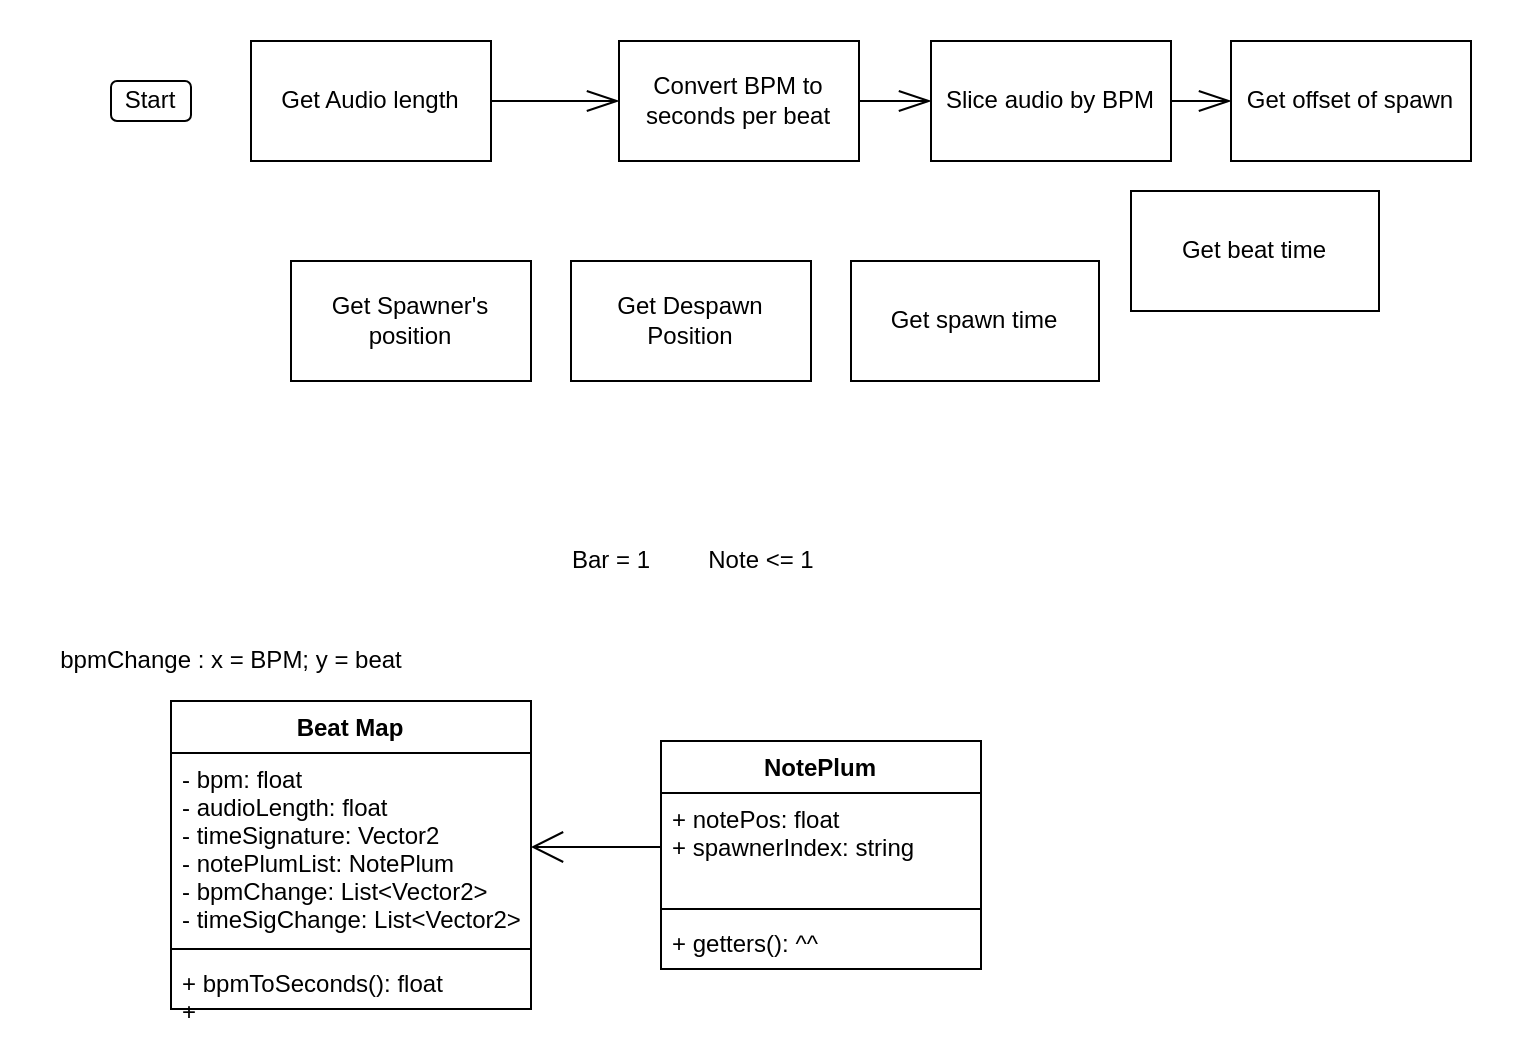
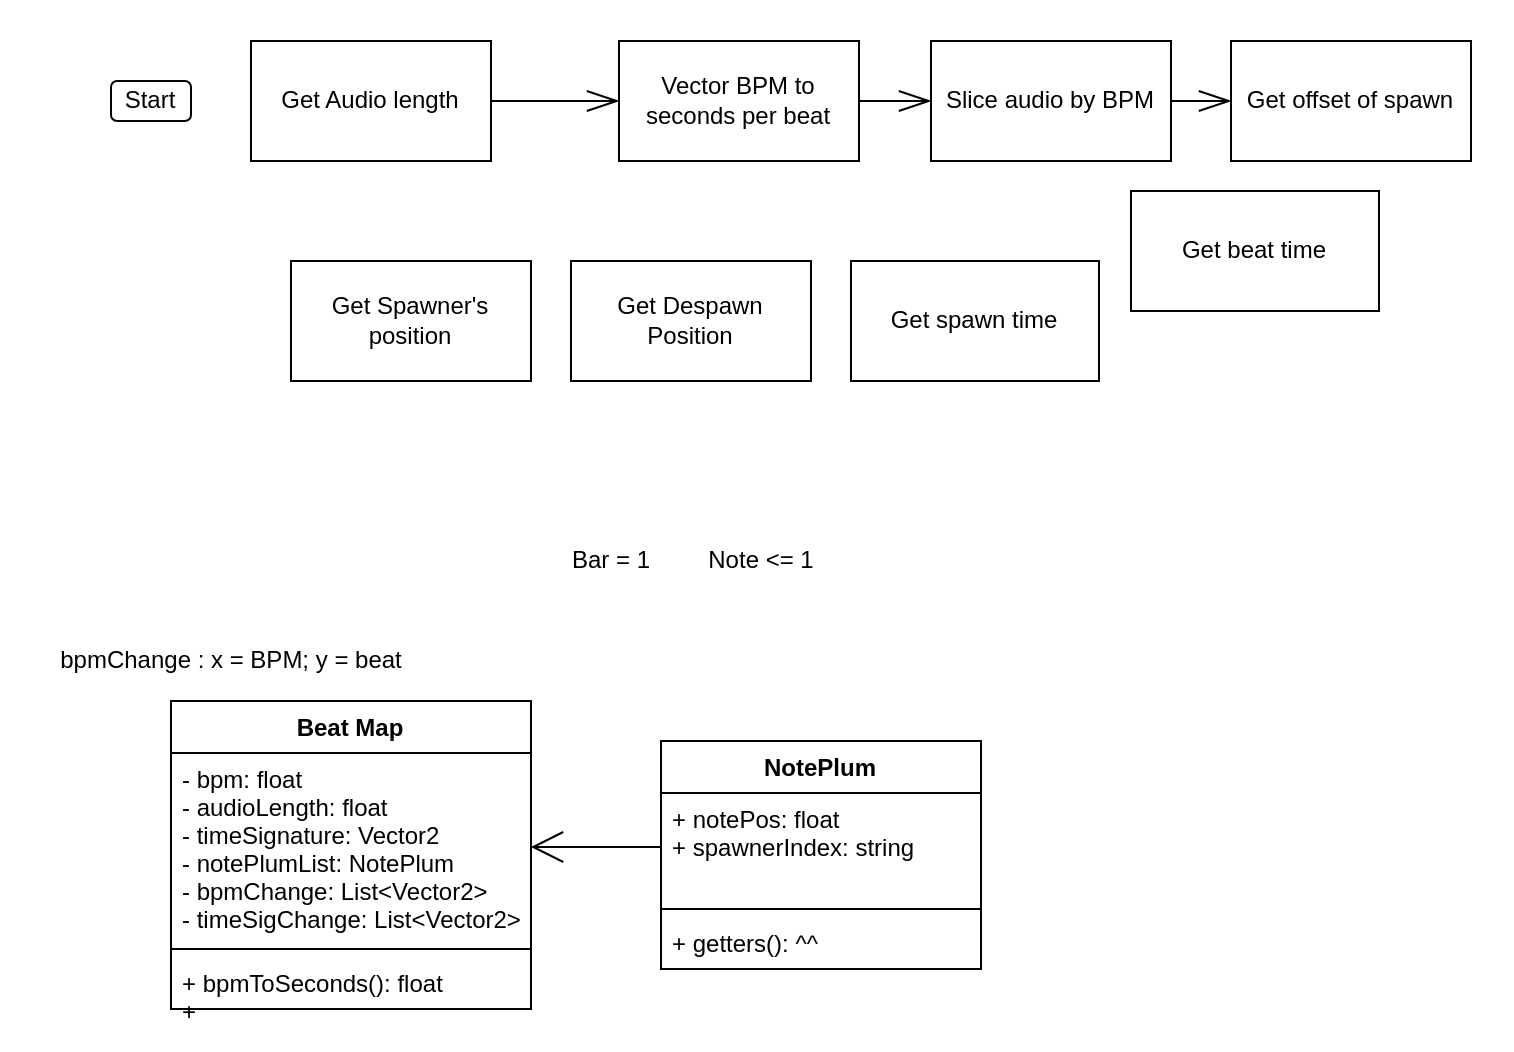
node "Convert BPM to seconds per beat": label "Convert BPM to seconds per beat" -> "Vector BPM to seconds per beat"
